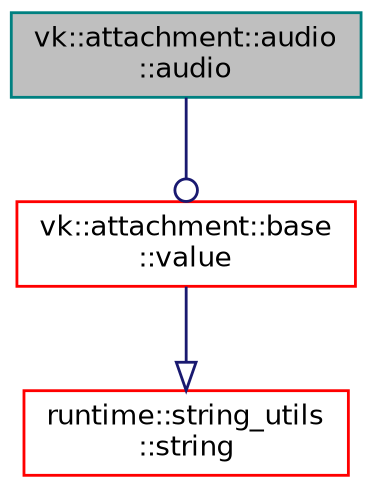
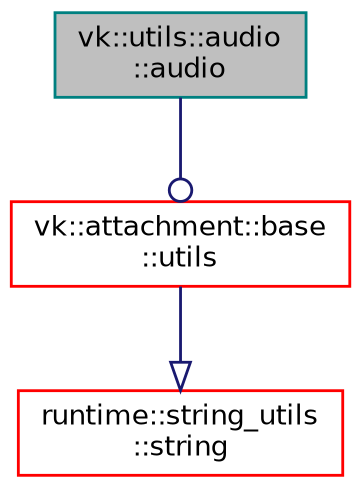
node "vk::attachment::audio ::audio": label "vk::attachment::audio ::audio" -> "vk::utils::audio ::audio"
node "vk::attachment::base ::value": label "vk::attachment::base ::value" -> "vk::attachment::base ::utils"
